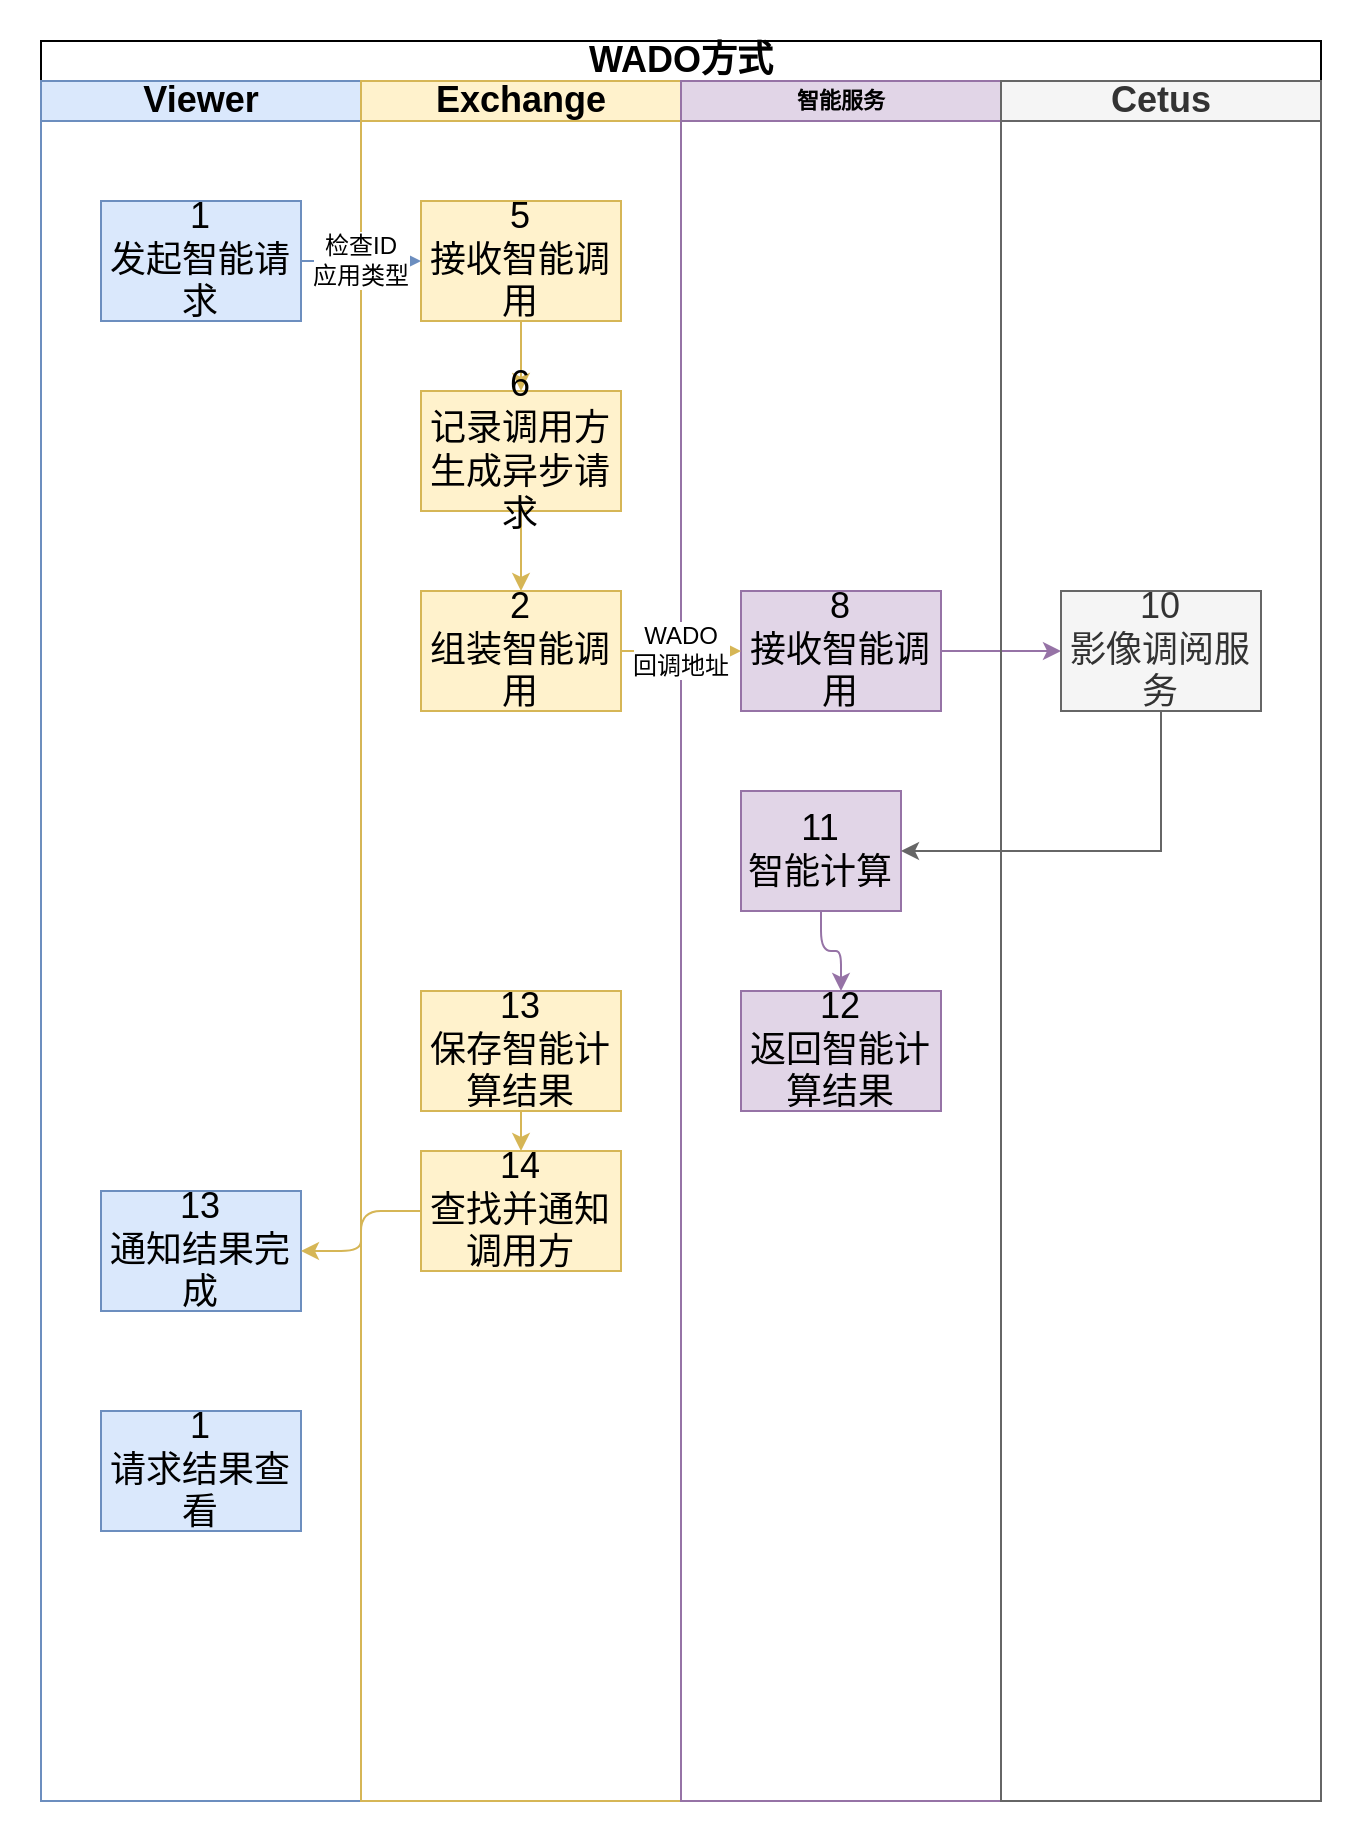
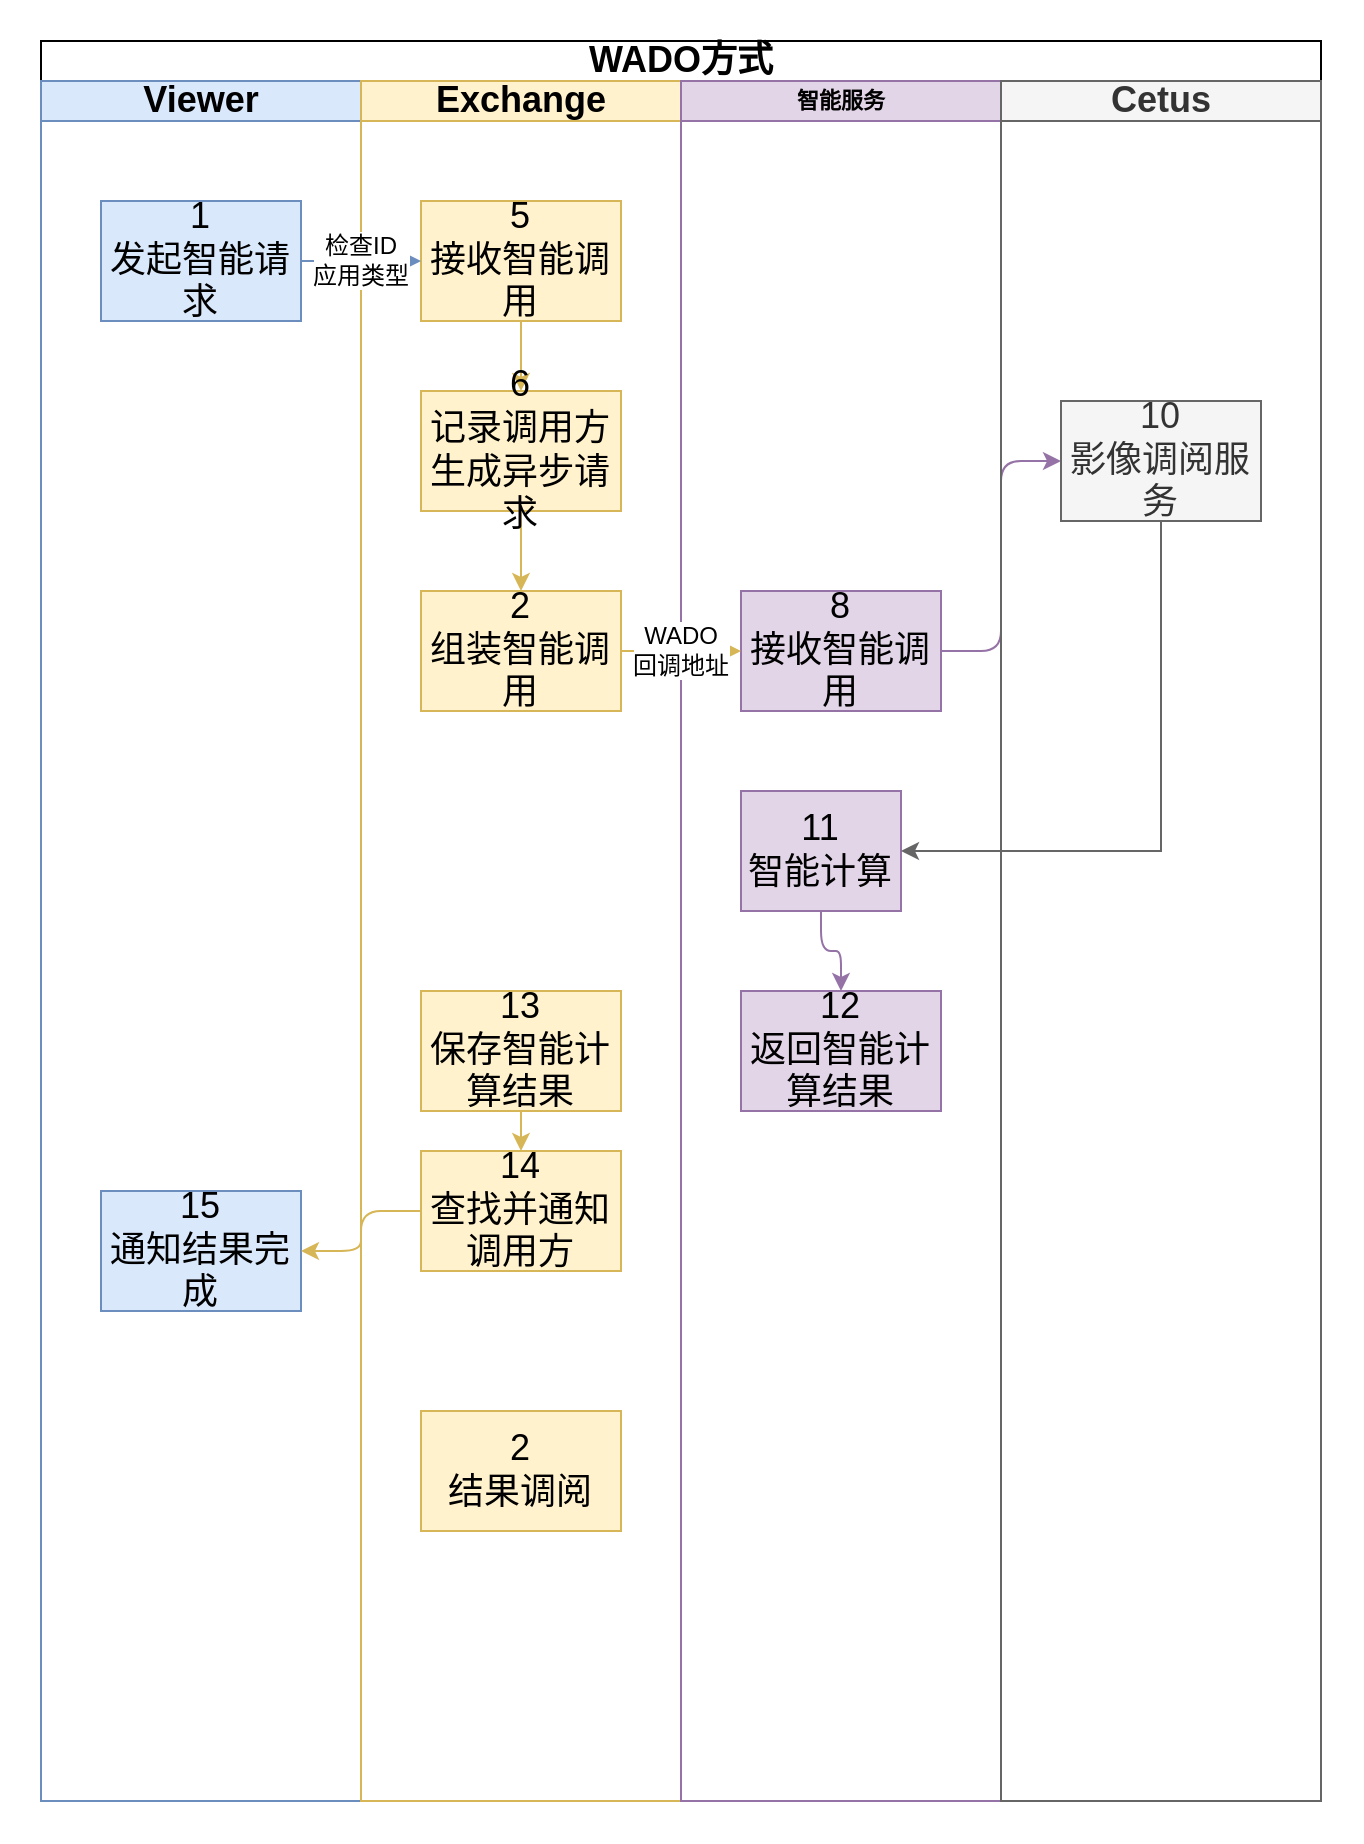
node "10影像调阅服务": moved (1161, 651) -> (1161, 461)
node "13通知结果完成": label "13通知结果完成" -> "15通知结果完成"
node "1请求结果查看": removed
node "2结果调阅": added
